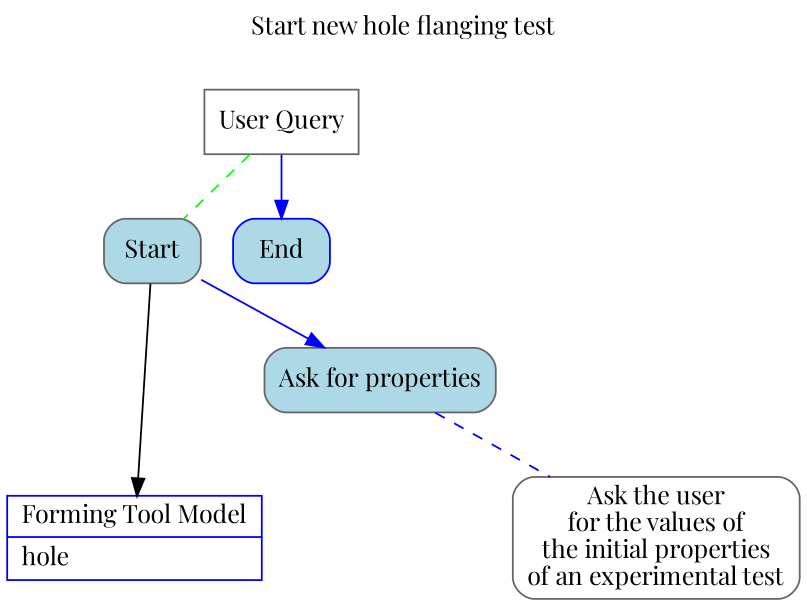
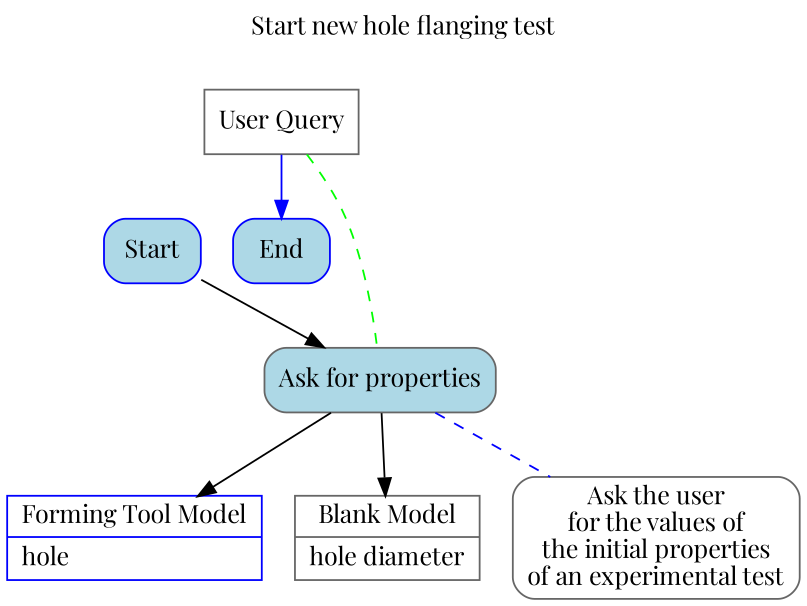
edge "User Query" -- "Start": now "User Query" -- "Ask for properties"
node "Start": color gray40 -> blue
edge "Start" -> "Ask for properties": color blue -> black
edge "Start" -> "Forming Tool Model": now "Ask for properties" -> "Forming Tool Model"
node "Blank Model": added
